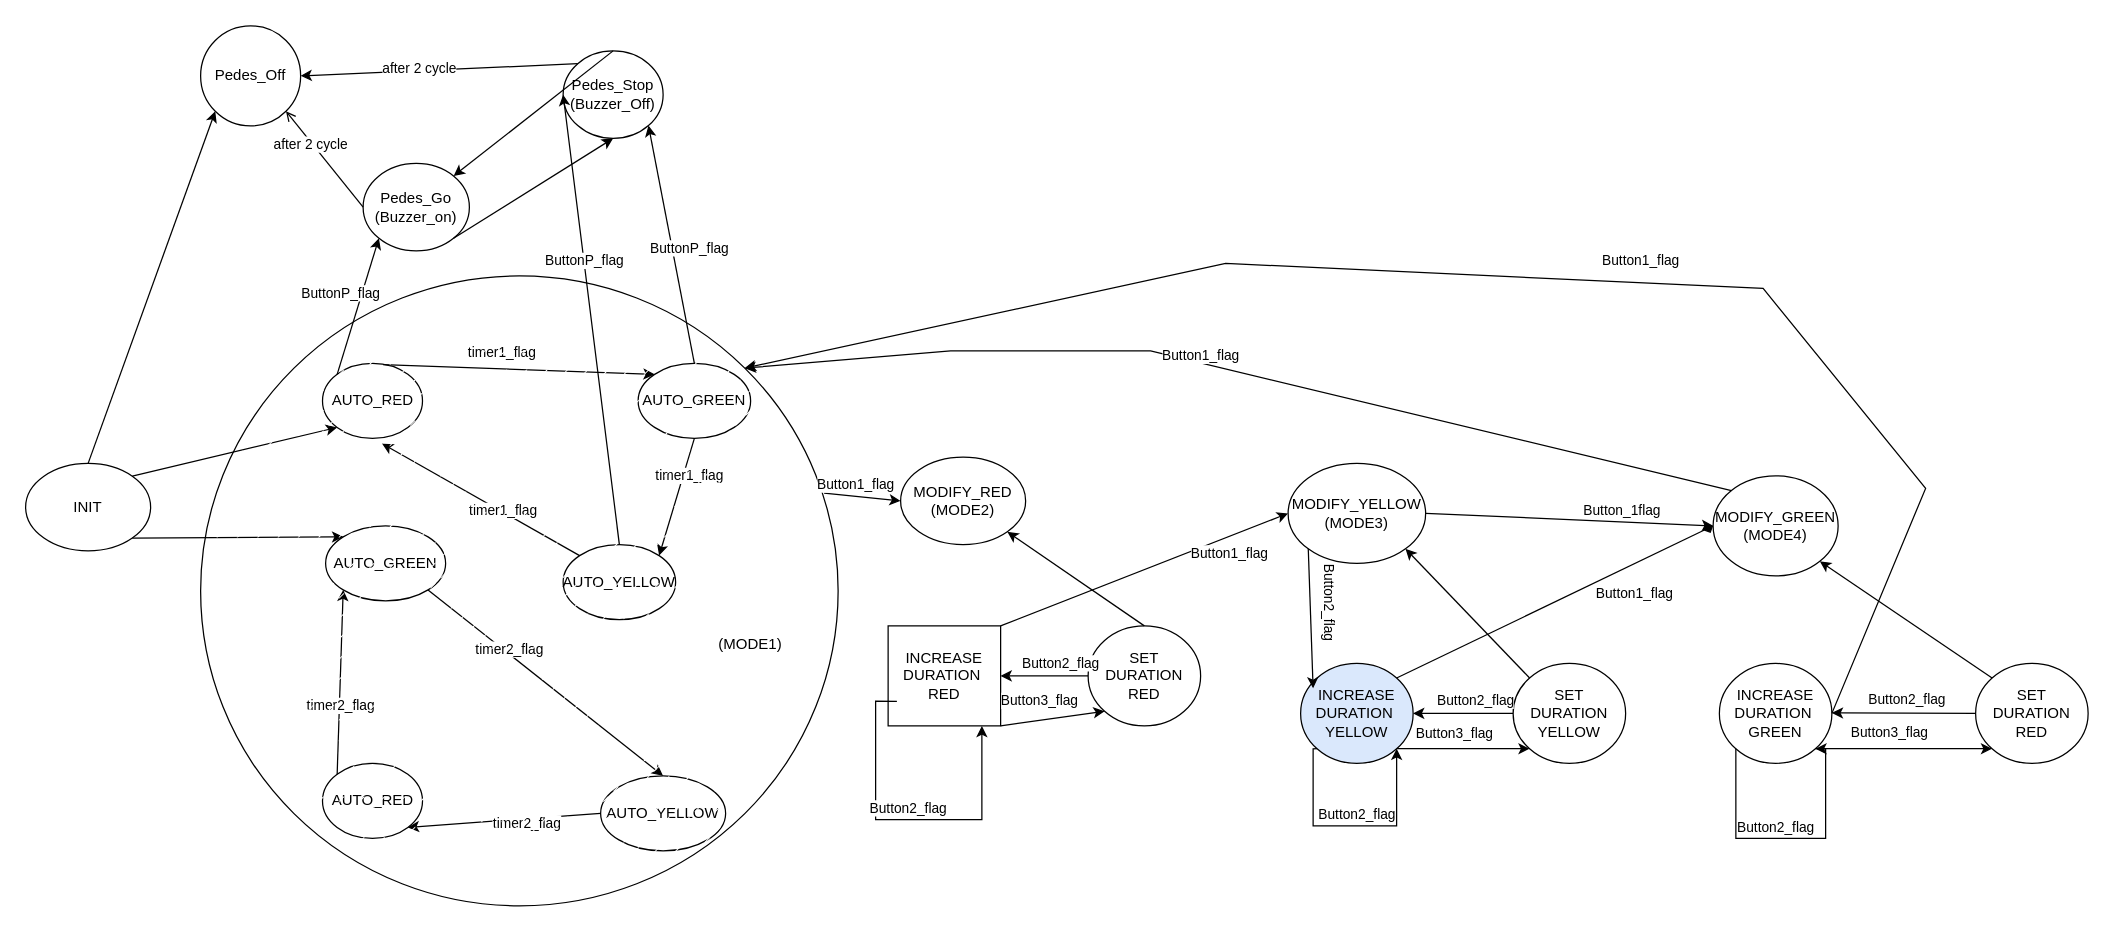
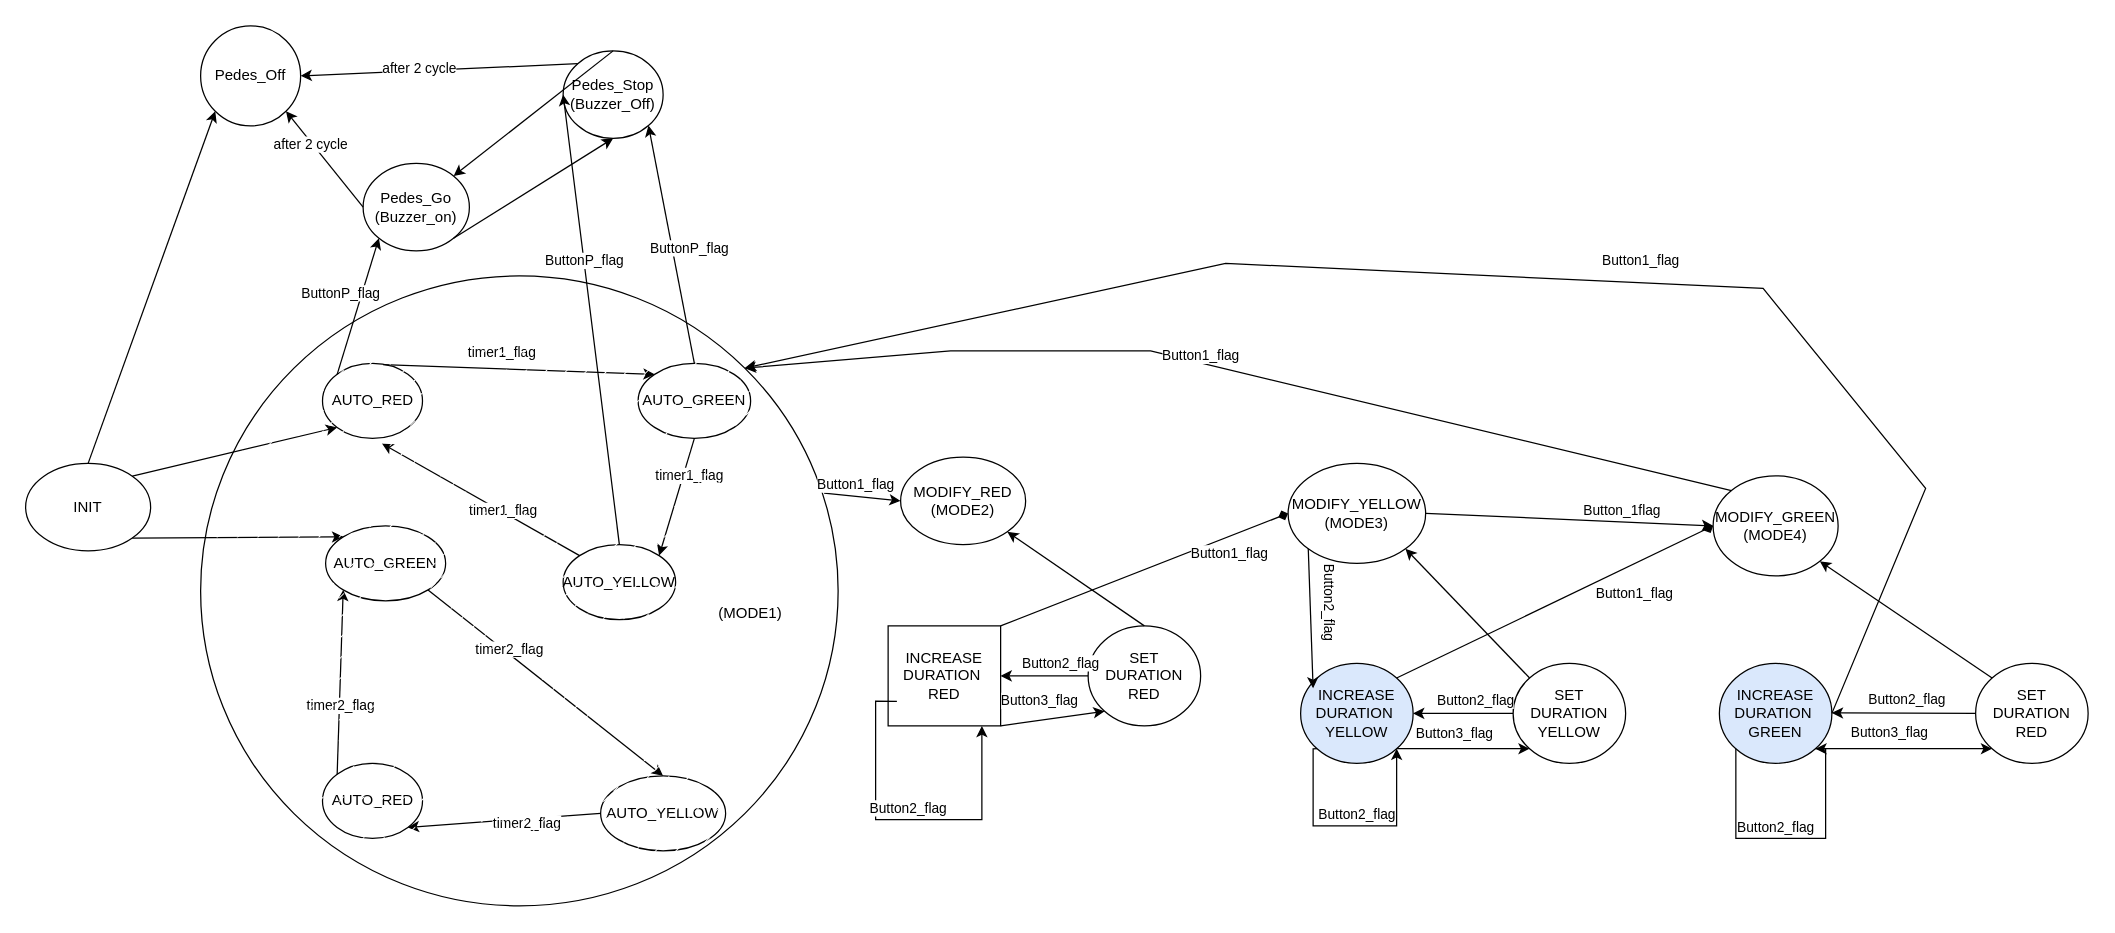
edge "Pedes_Go (Buzzer_on)" -> "Pedes_Off": arrowhead open -> classic
edge "INCREASE DURATION RED" -> "MODIFY_YELLOW (MODE3)": arrowhead classic -> diamond
node "(MODE1)": moved (751, 644) -> (751, 613)
node "INCREASE DURATION GREEN": fillcolor #ffffff -> #dae8fc
